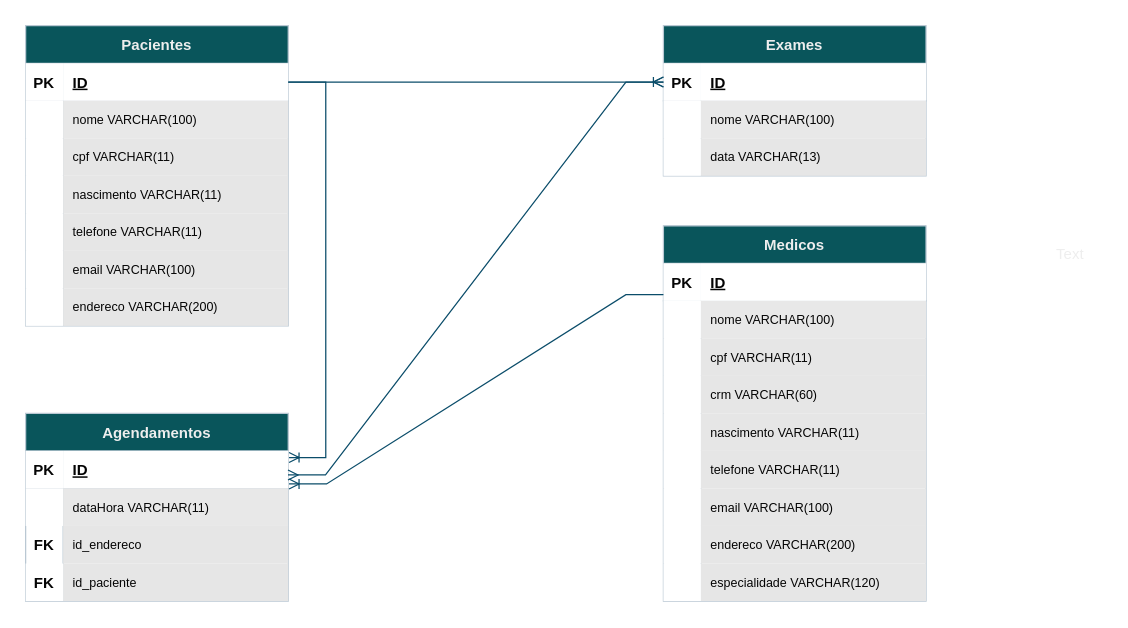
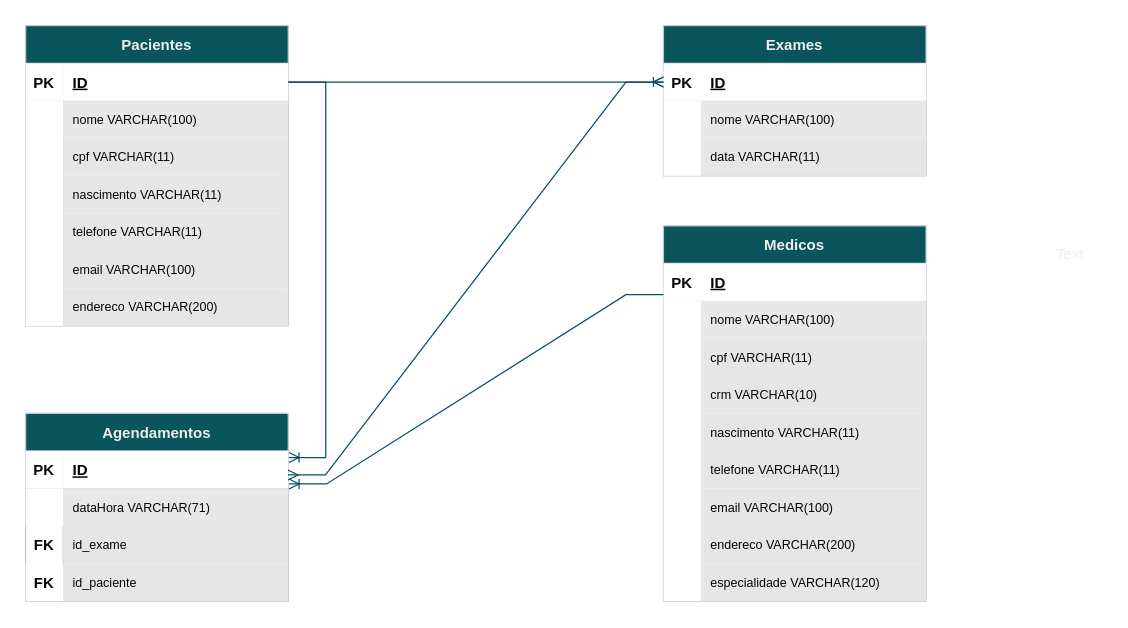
node "data VARCHAR(13)": label "data VARCHAR(13)" -> "data VARCHAR(11)"
node "crm VARCHAR(60)": label "crm VARCHAR(60)" -> "crm VARCHAR(10)"
node "dataHora VARCHAR(11)": label "dataHora VARCHAR(11)" -> "dataHora VARCHAR(71)"
node "id_endereco": label "id_endereco" -> "id_exame"
